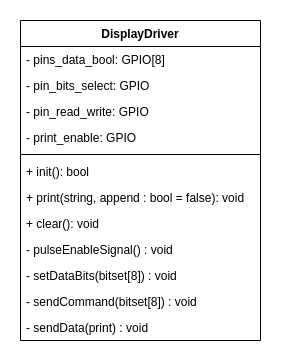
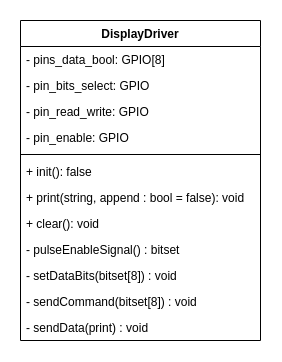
node "- print_enable: GPIO": label "- print_enable: GPIO" -> "- pin_enable: GPIO"
node "+ init(): bool": label "+ init(): bool" -> "+ init(): false"
node "- pulseEnableSignal() : void": label "- pulseEnableSignal() : void" -> "- pulseEnableSignal() : bitset"
